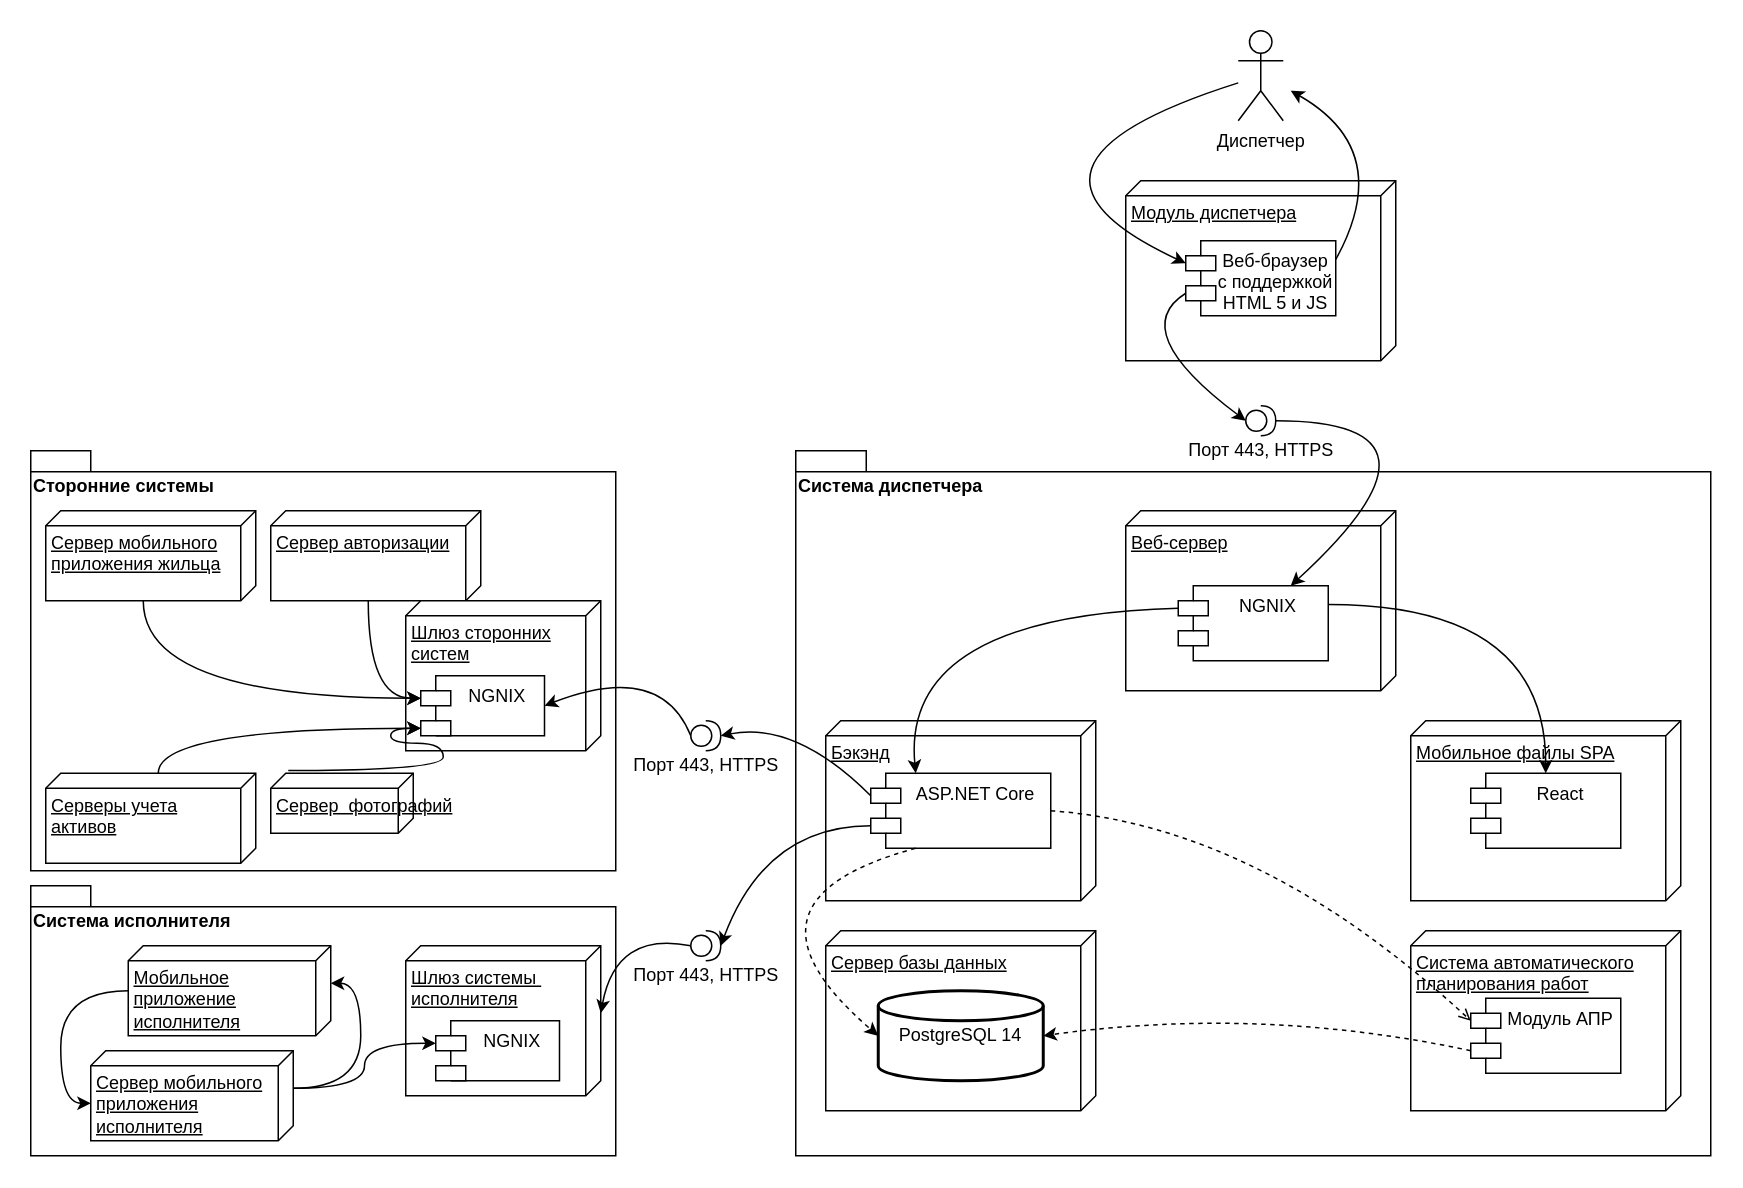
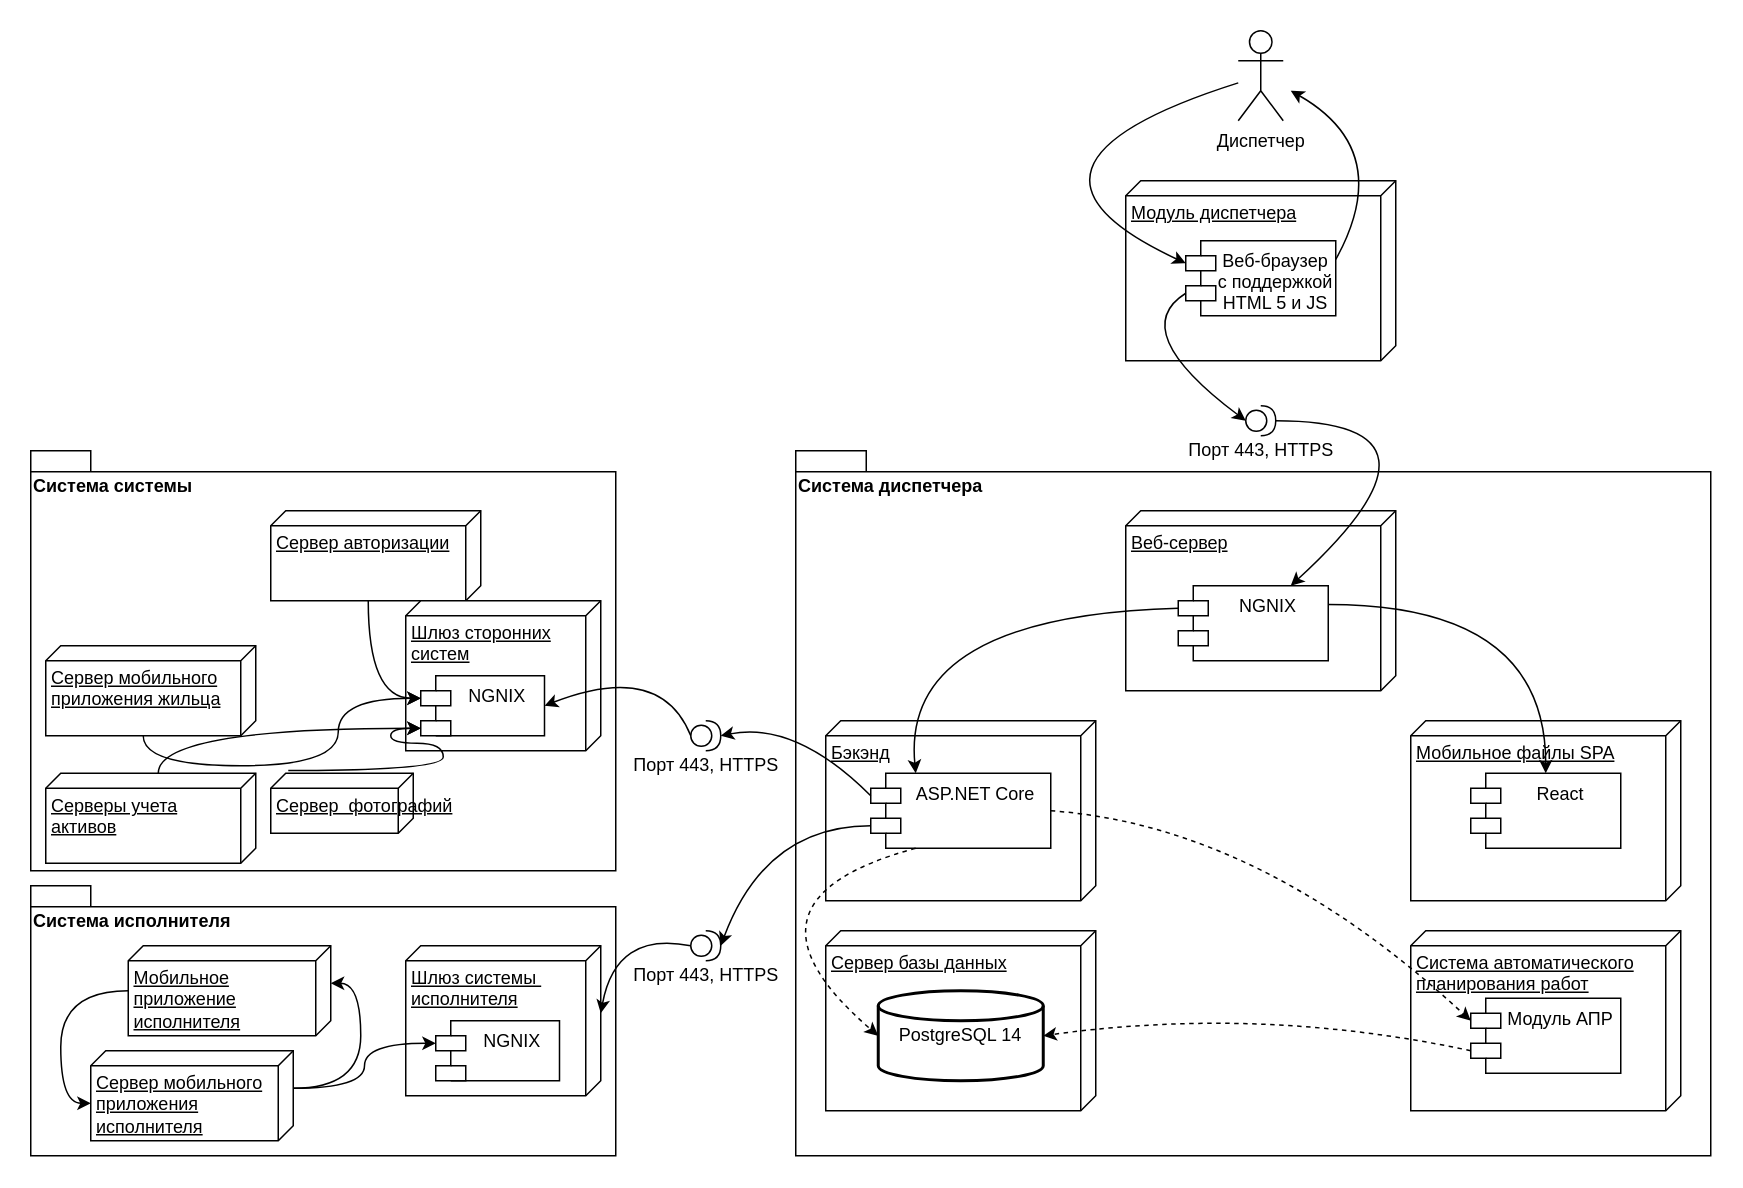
node "Сторонние системы": label "Сторонние системы" -> "Система системы"
node "Сервер мобильного приложения жильца": moved (151, 556) -> (151, 691)
edge "ASP.NET Core" -> "Модуль АПР": arrowhead open -> classic
